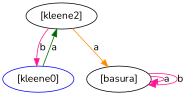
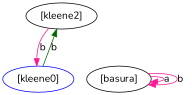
edge "[kleene2]" -> "[basura]": removed, label "a"
edge "[kleene0]" -> "[kleene2]": label "a" -> "b"
